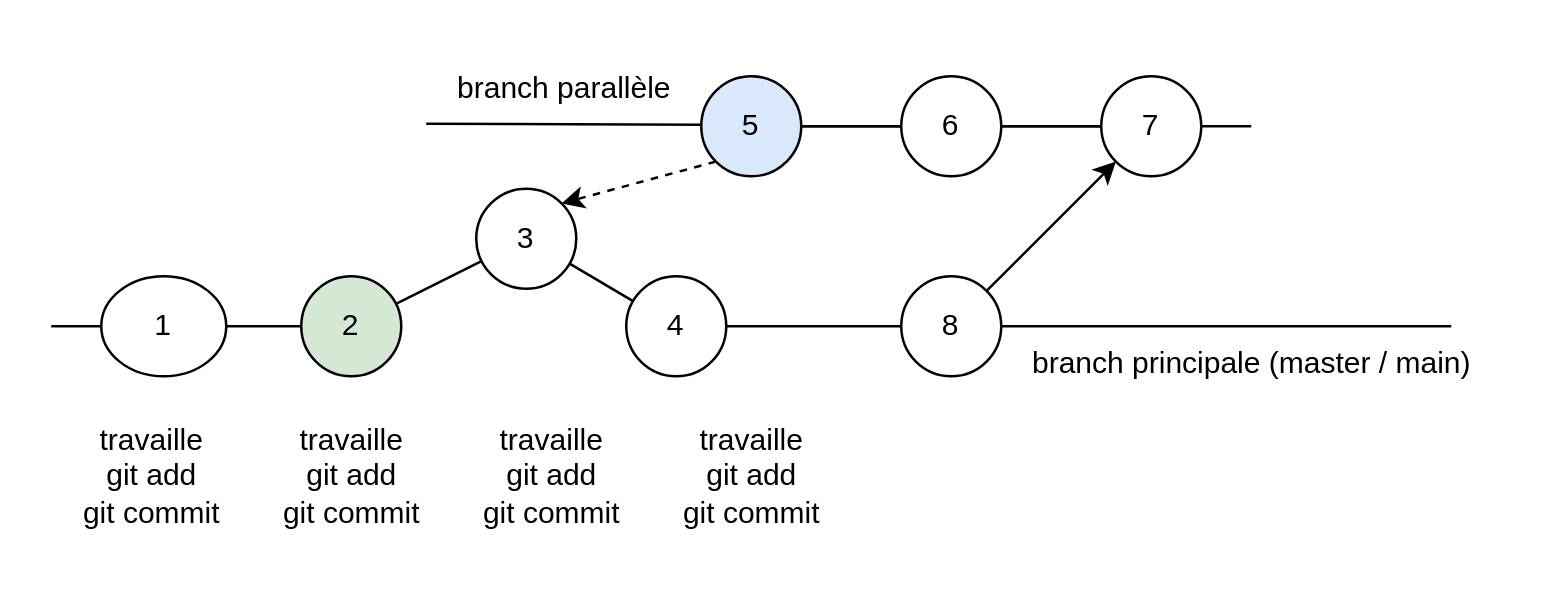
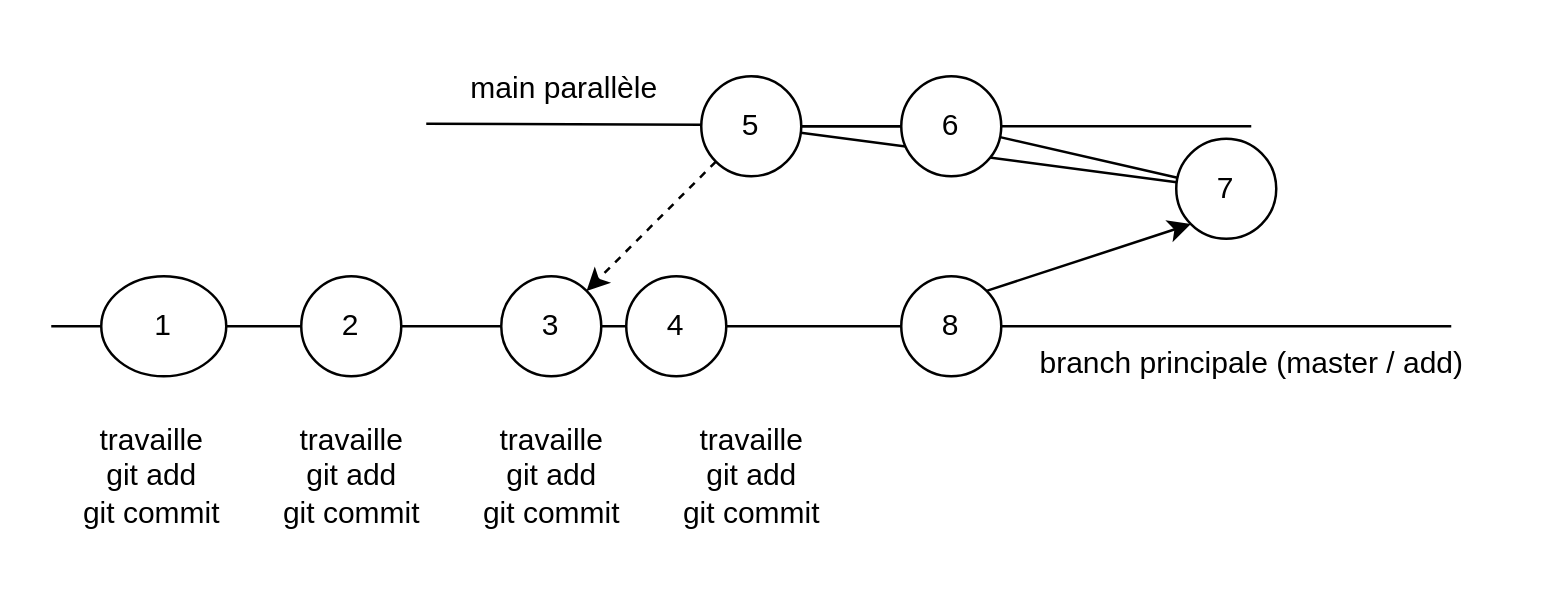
node "branch parallèle": label "branch parallèle" -> "main parallèle"
node "5": fillcolor #dae8fc -> #ffffff
node "7": moved (1151, 126) -> (1226, 189)
node "3": moved (526, 239) -> (551, 326)
node "2": fillcolor #d5e8d4 -> #ffffff
node "branch principale (master / main)": label "branch principale (master / main)" -> "branch principale (master / add)"
